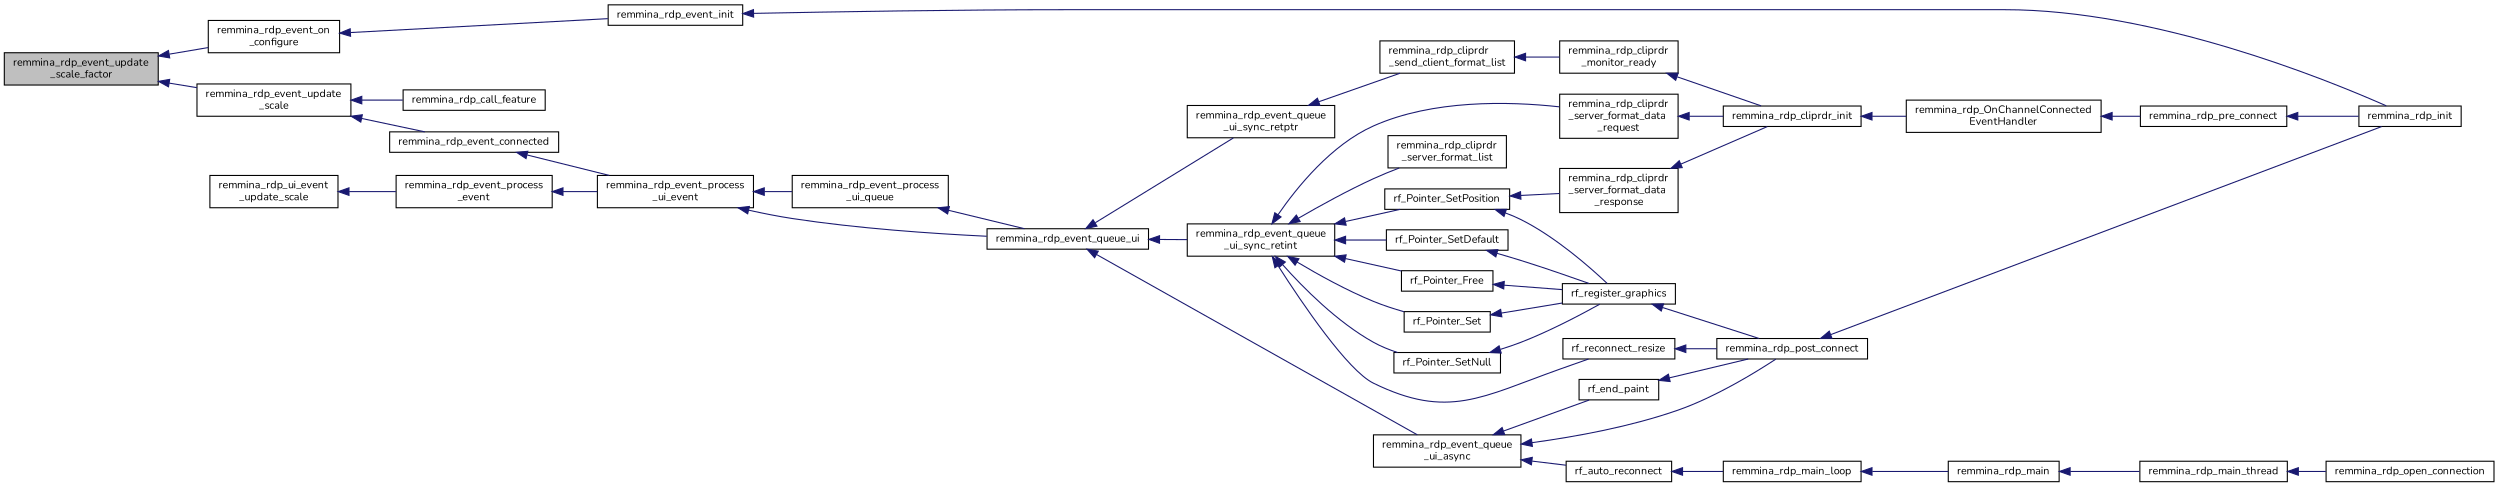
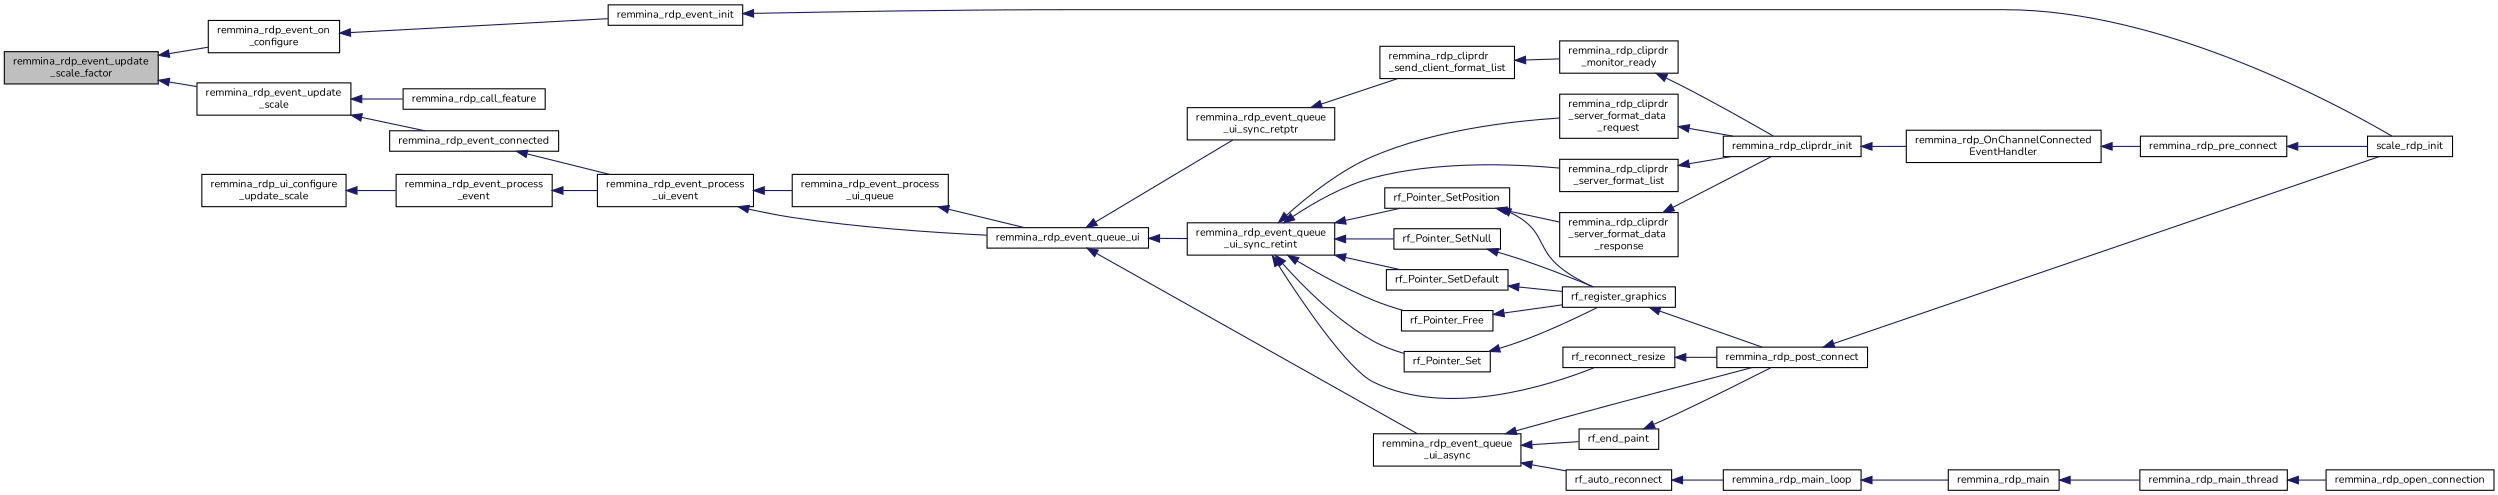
node "remmina_rdp_init": label "remmina_rdp_init" -> "scale_rdp_init"
edge "remmina_rdp_cliprdr_init" -> "remmina_rdp_cliprdr _server_format_list": added
node "remmina_rdp_ui_event _update_scale": label "remmina_rdp_ui_event _update_scale" -> "remmina_rdp_ui_configure _update_scale"
